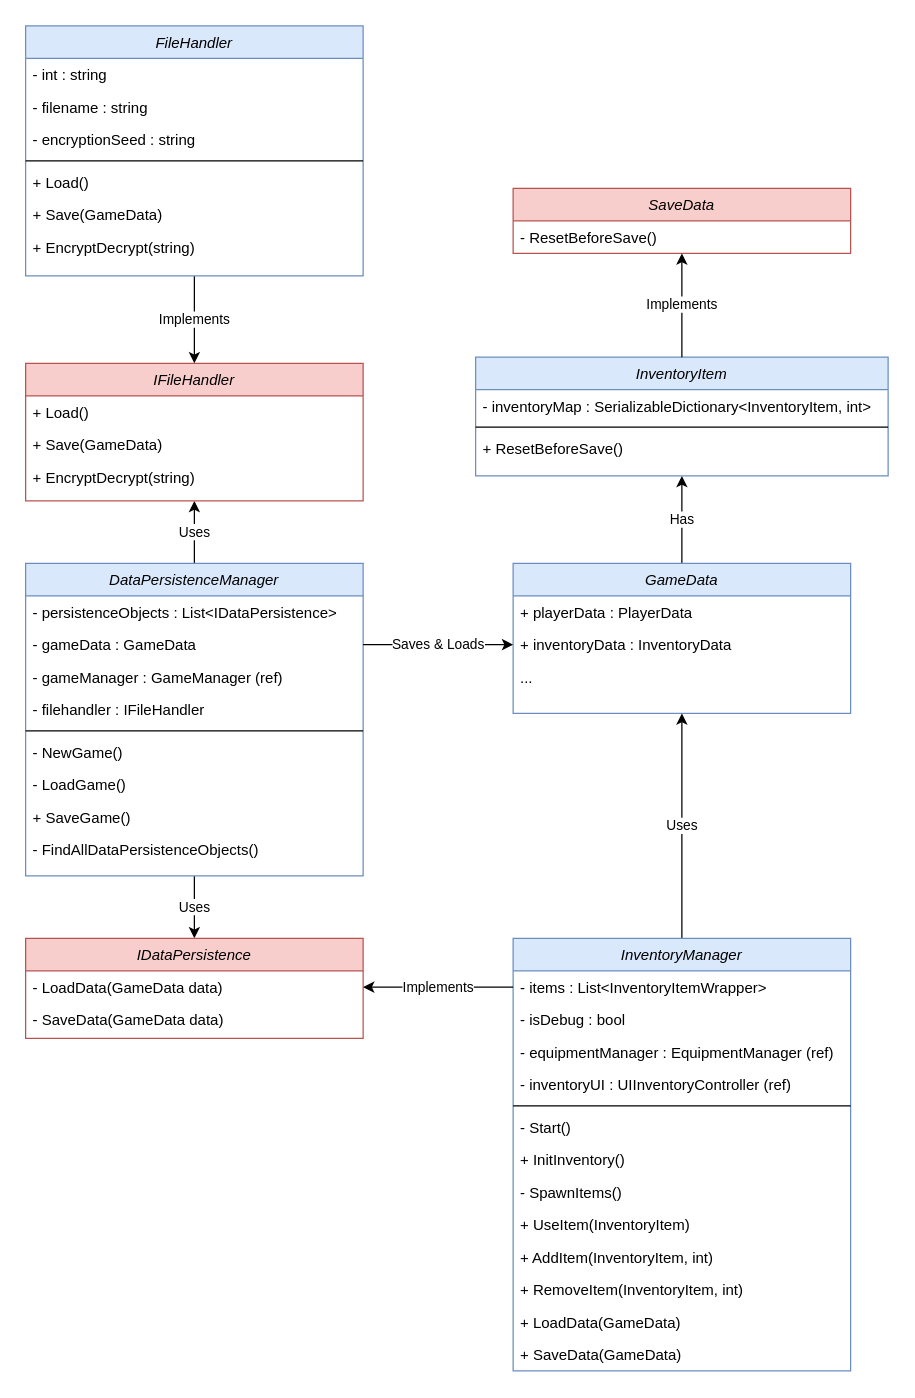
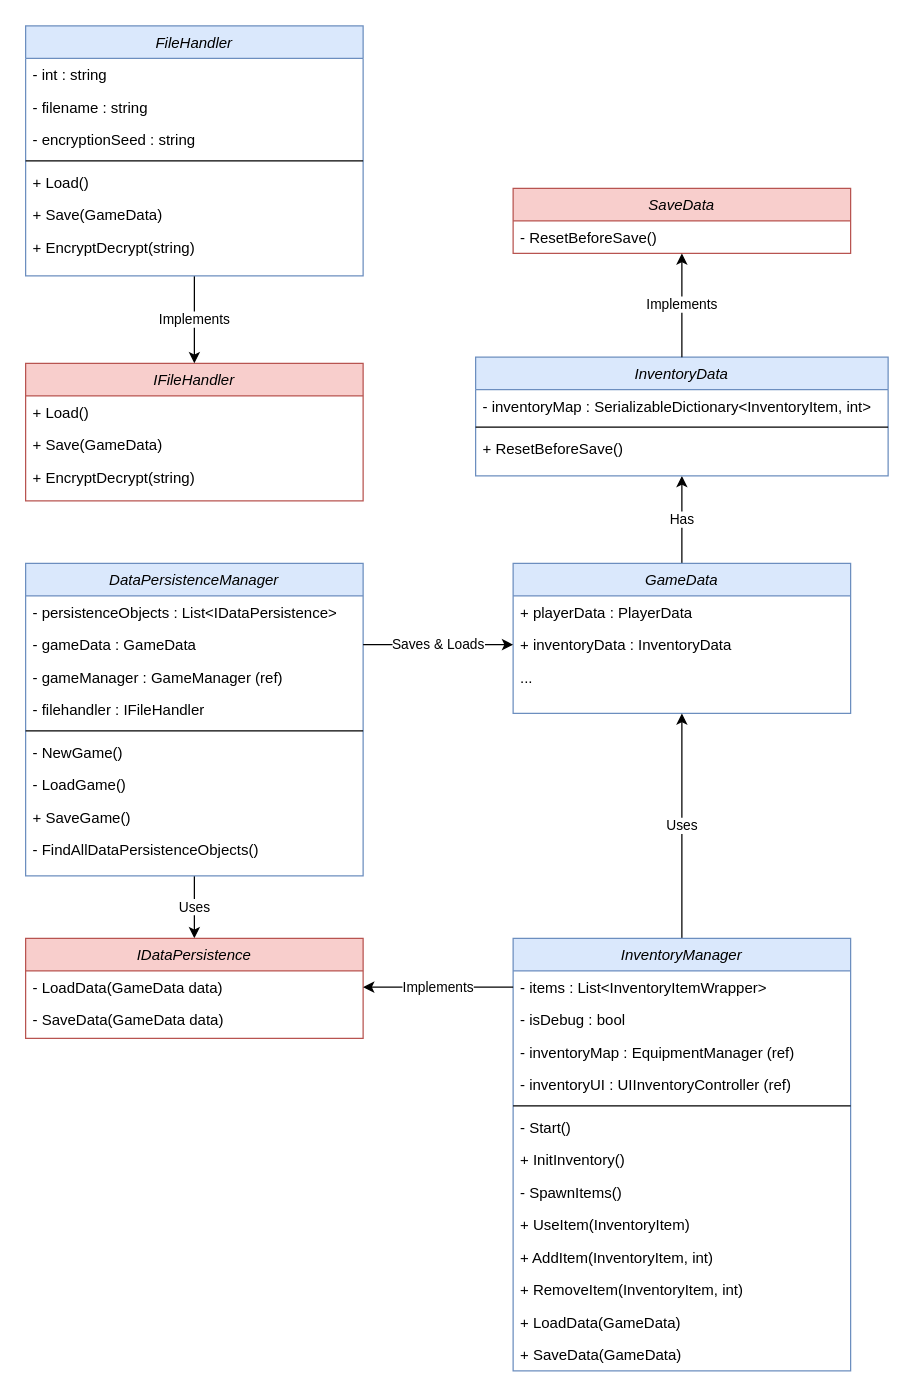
node "InventoryItem": label "InventoryItem" -> "InventoryData"
edge "DataPersistenceManager" -> "IFileHandler": removed, label "Uses"
node "- equipmentManager : EquipmentManager (ref)": label "- equipmentManager : EquipmentManager (ref)" -> "- inventoryMap : EquipmentManager (ref)"
